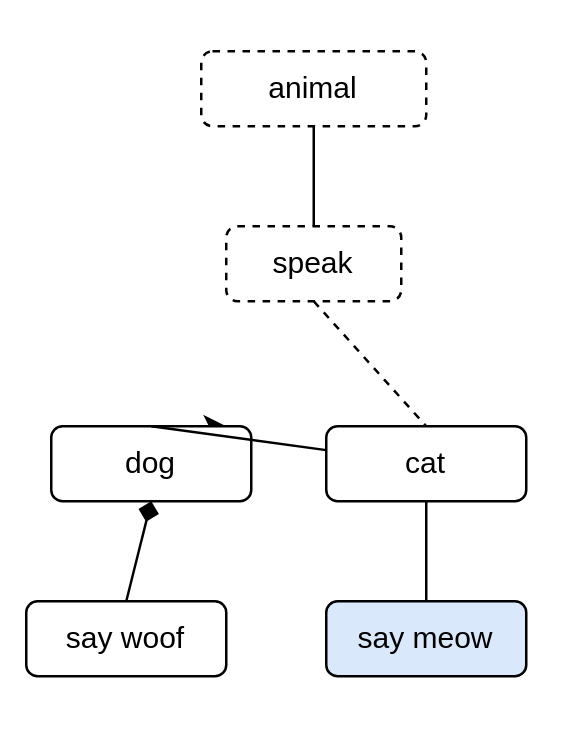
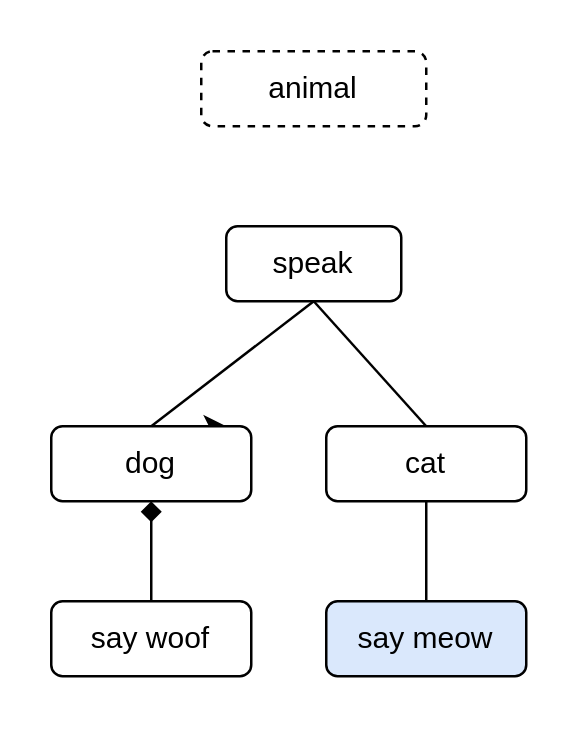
edge "animal" -- "speak": removed
node "speak": style dashed -> solid
edge "speak" -- "cat": style dashed -> solid
edge "dog" -- "cat": now "dog" -- "speak"
node "say woof": moved (126, 639) -> (151, 639)
